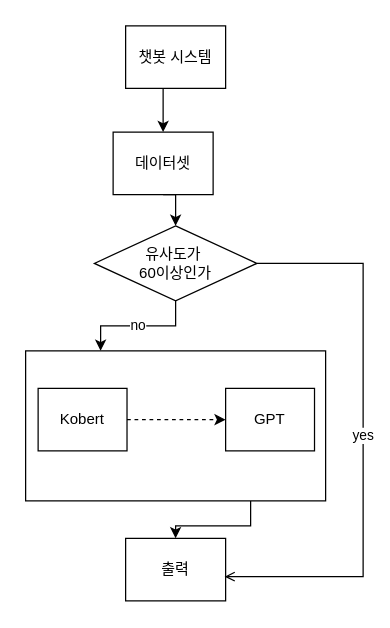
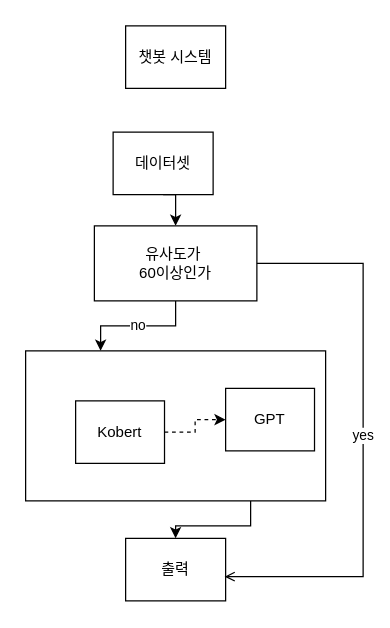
edge "챗봇 시스템" -> "데이터셋": removed
node "유사도가 60이상인가": shape diamond -> rectangle
node "Kobert": moved (83, 419) -> (120, 432)
